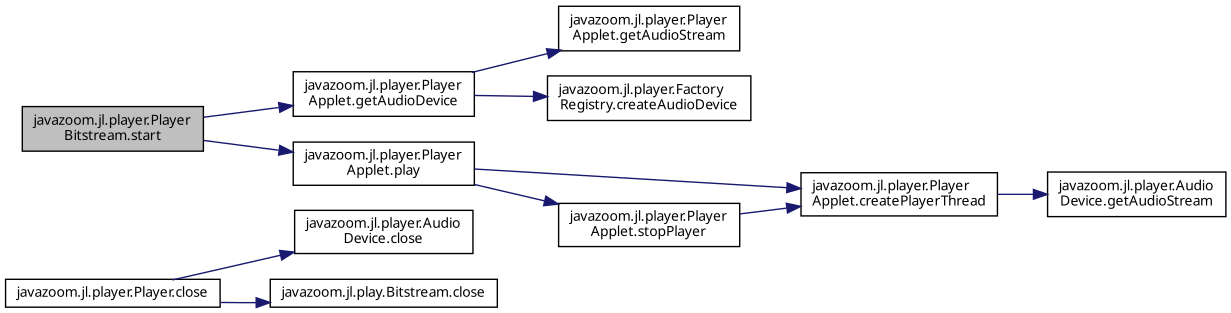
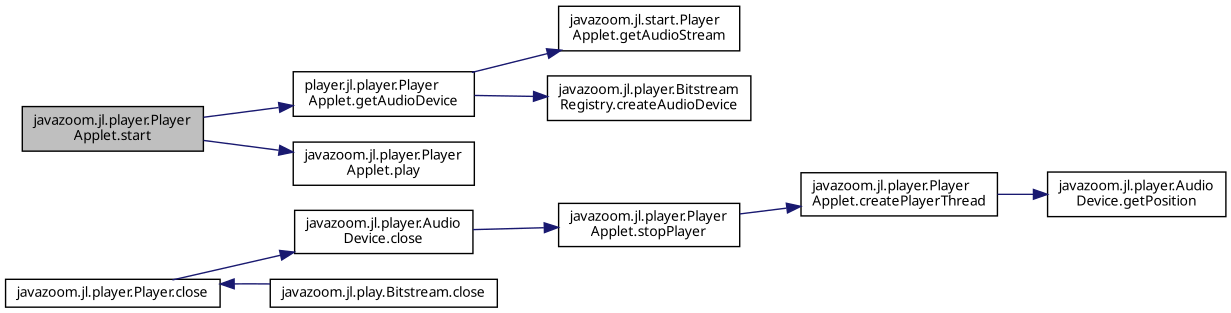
node "javazoom.jl.player.Player Applet.getAudioStream": label "javazoom.jl.player.Player Applet.getAudioStream" -> "javazoom.jl.start.Player Applet.getAudioStream"
node "javazoom.jl.player.Player Applet.getAudioDevice": label "javazoom.jl.player.Player Applet.getAudioDevice" -> "player.jl.player.Player Applet.getAudioDevice"
node "javazoom.jl.player.Factory Registry.createAudioDevice": label "javazoom.jl.player.Factory Registry.createAudioDevice" -> "javazoom.jl.player.Bitstream Registry.createAudioDevice"
node "javazoom.jl.player.Player Bitstream.start": label "javazoom.jl.player.Player Bitstream.start" -> "javazoom.jl.player.Player Applet.start"
edge "javazoom.jl.player.Player Applet.play" -> "javazoom.jl.player.Player Applet.createPlayerThread": removed
edge "javazoom.jl.player.Player Applet.play" -> "javazoom.jl.player.Player Applet.stopPlayer": now "javazoom.jl.player.Audio Device.close" -> "javazoom.jl.player.Player Applet.stopPlayer"
node "javazoom.jl.player.Audio Device.getAudioStream": label "javazoom.jl.player.Audio Device.getAudioStream" -> "javazoom.jl.player.Audio Device.getPosition"
edge "javazoom.jl.player.Player.close" -> "javazoom.jl.play.Bitstream.close": reversed
